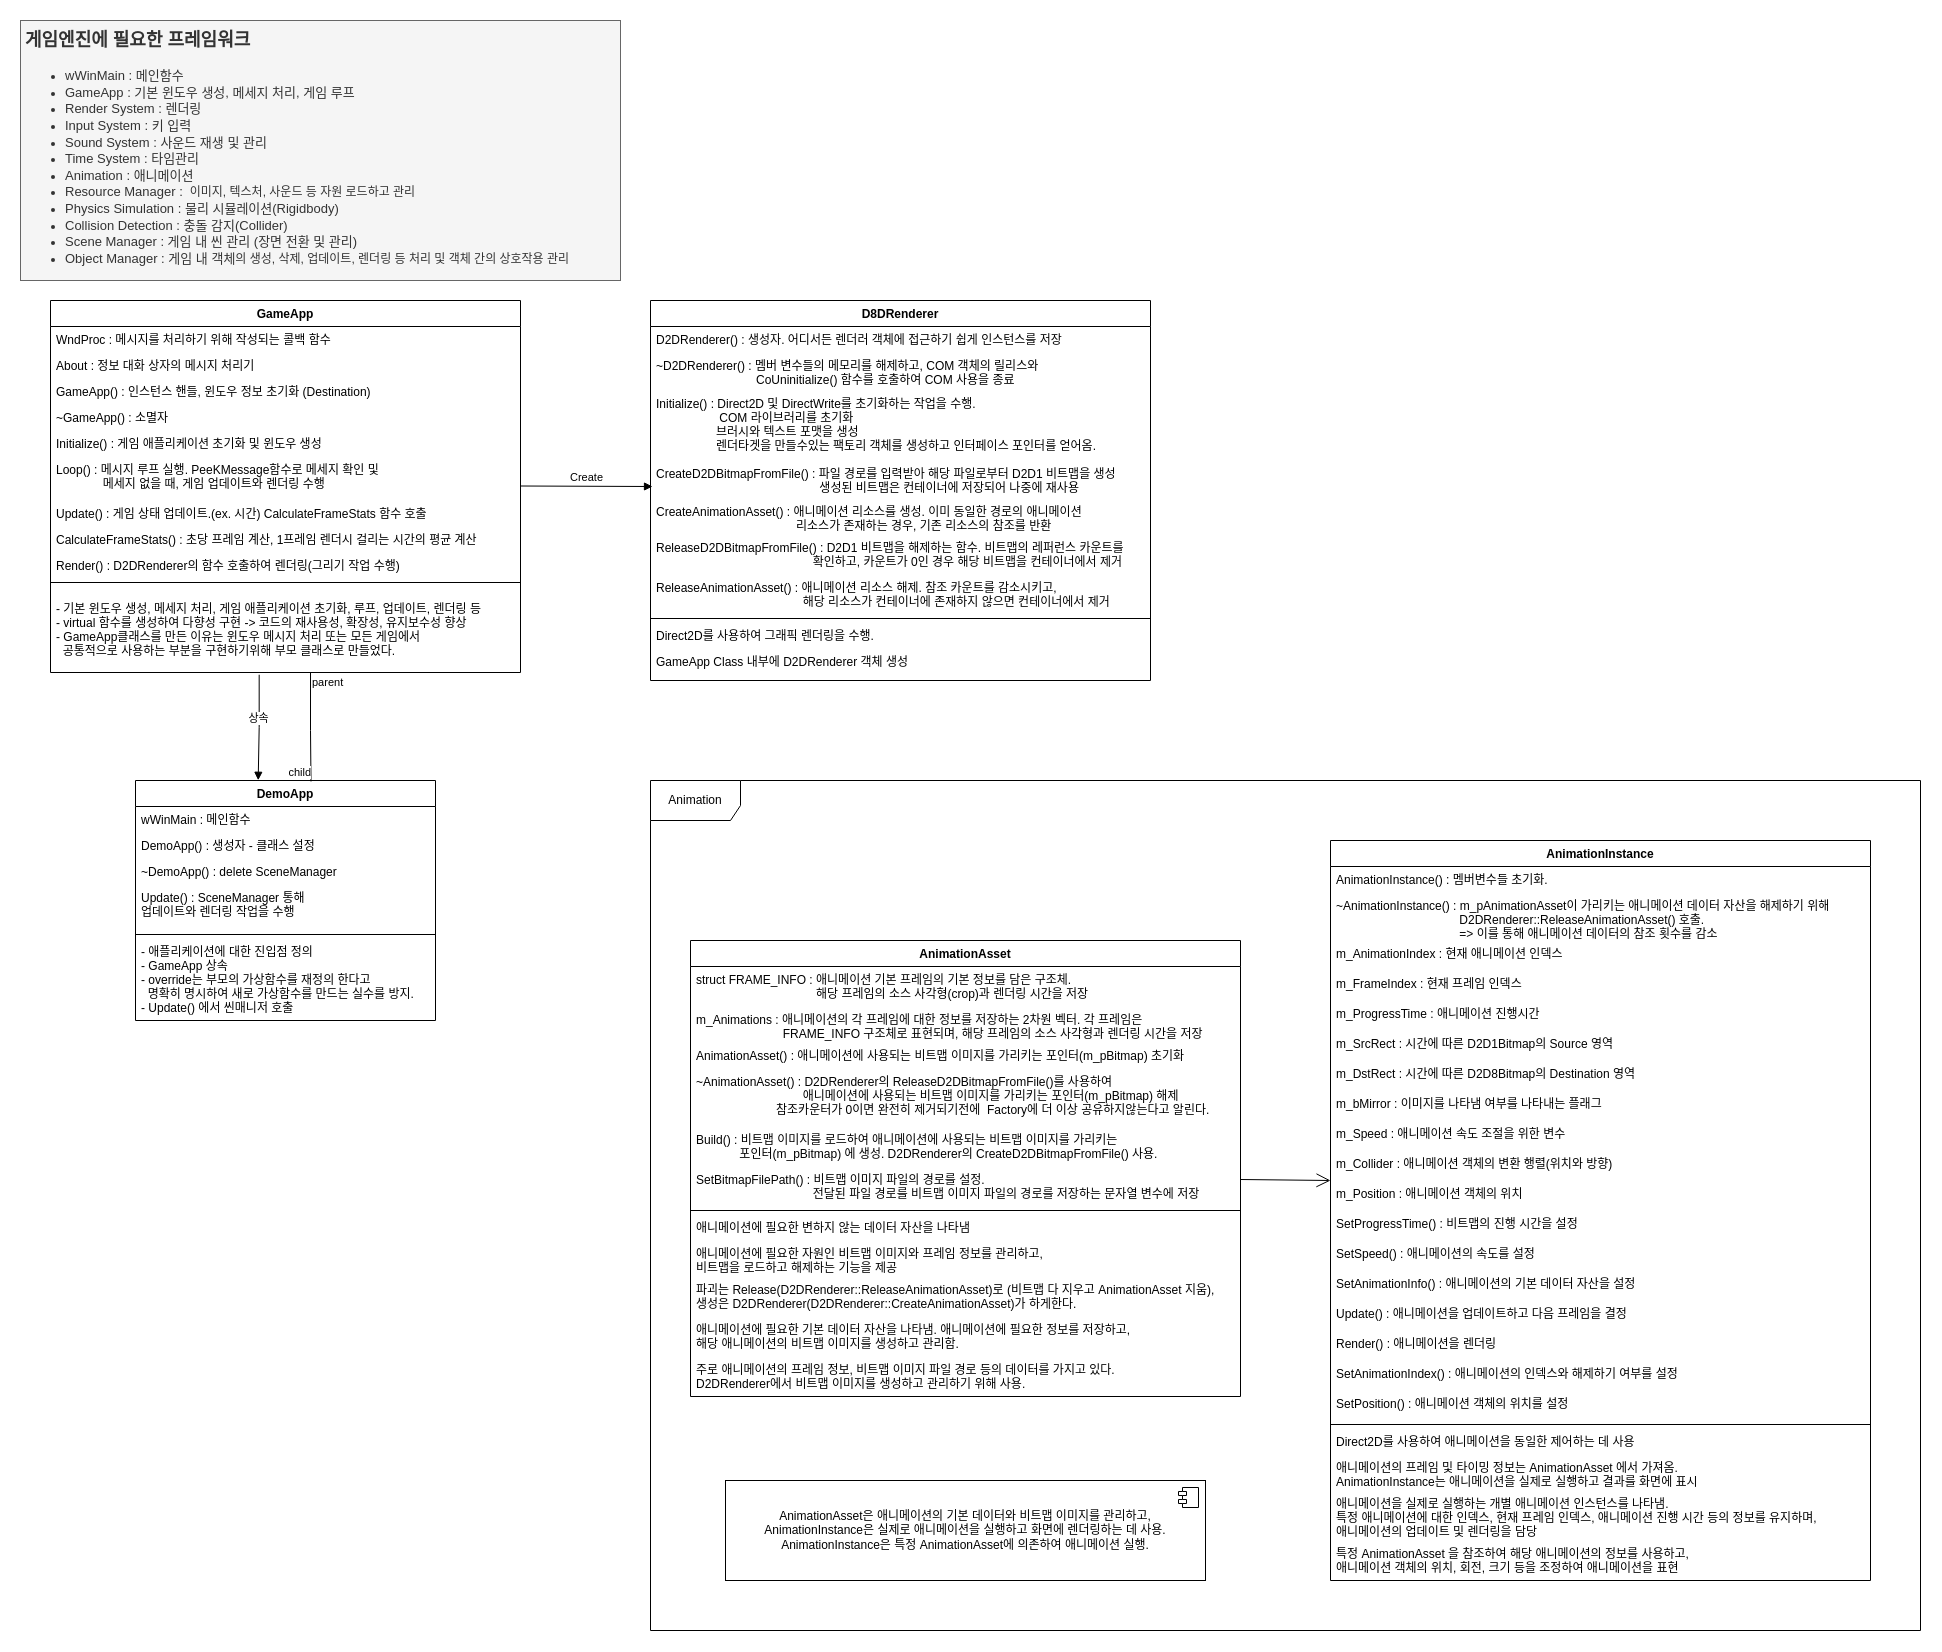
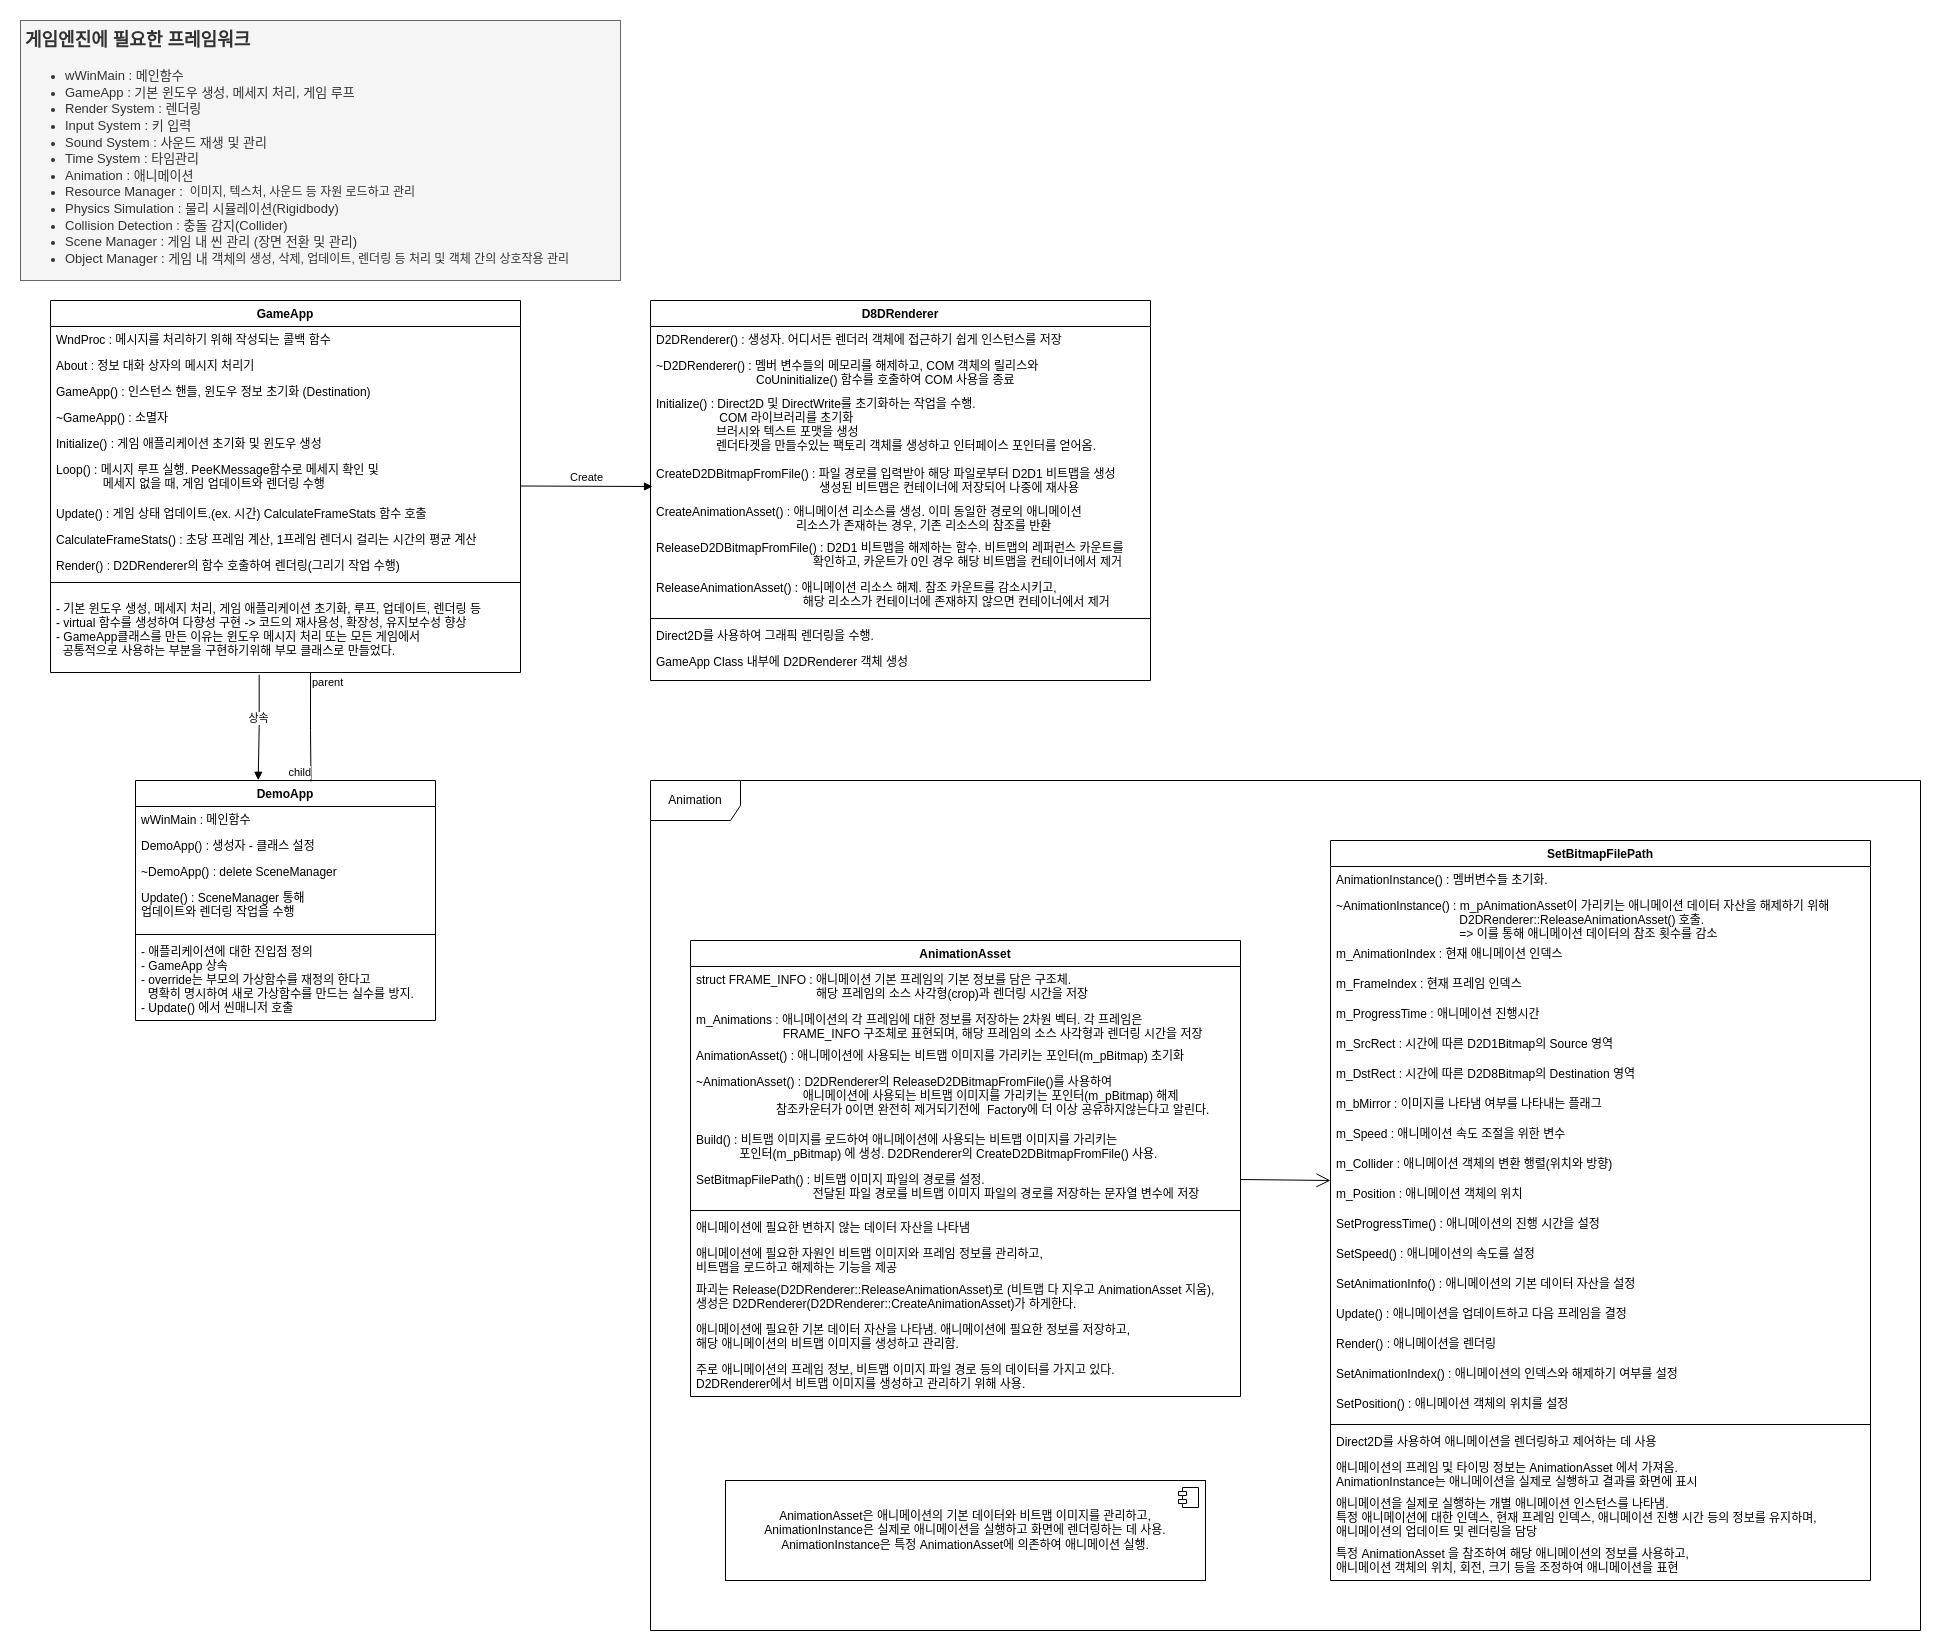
node "AnimationInstance": label "AnimationInstance" -> "SetBitmapFilePath"
node "SetProgressTime() : 비트맵의 진행 시간을 설정": label "SetProgressTime() : 비트맵의 진행 시간을 설정" -> "SetProgressTime() : 애니메이션의 진행 시간을 설정"
node "Direct2D를 사용하여 애니메이션을 동일한 제어하는 데 사용": label "Direct2D를 사용하여 애니메이션을 동일한 제어하는 데 사용" -> "Direct2D를 사용하여 애니메이션을 렌더링하고 제어하는 데 사용"
